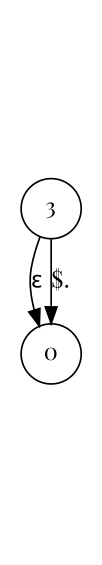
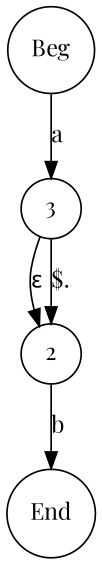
node "Beg": added
node "0": label "0" -> "2"
node "End": added
